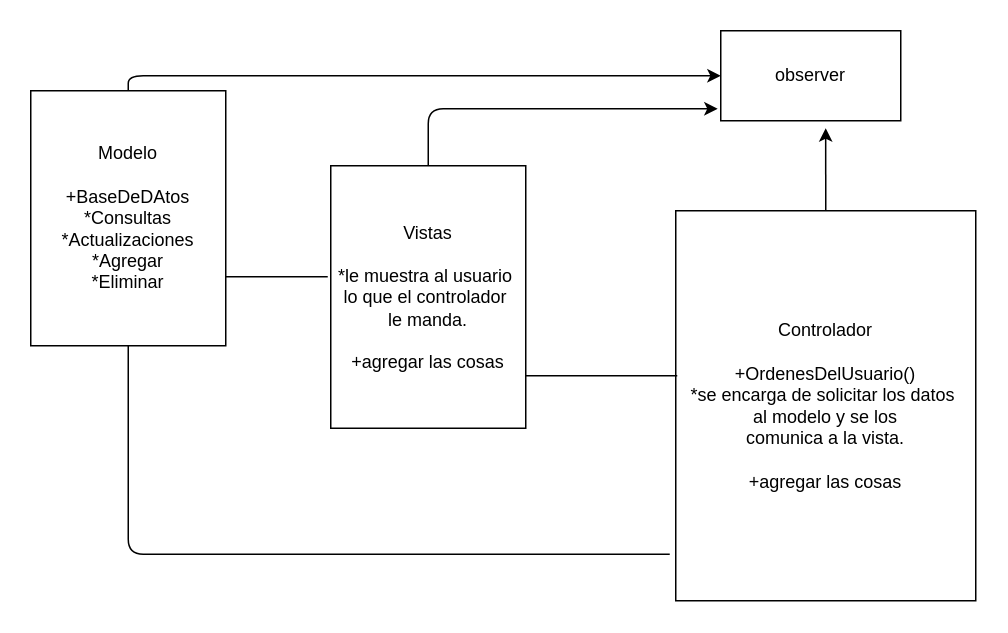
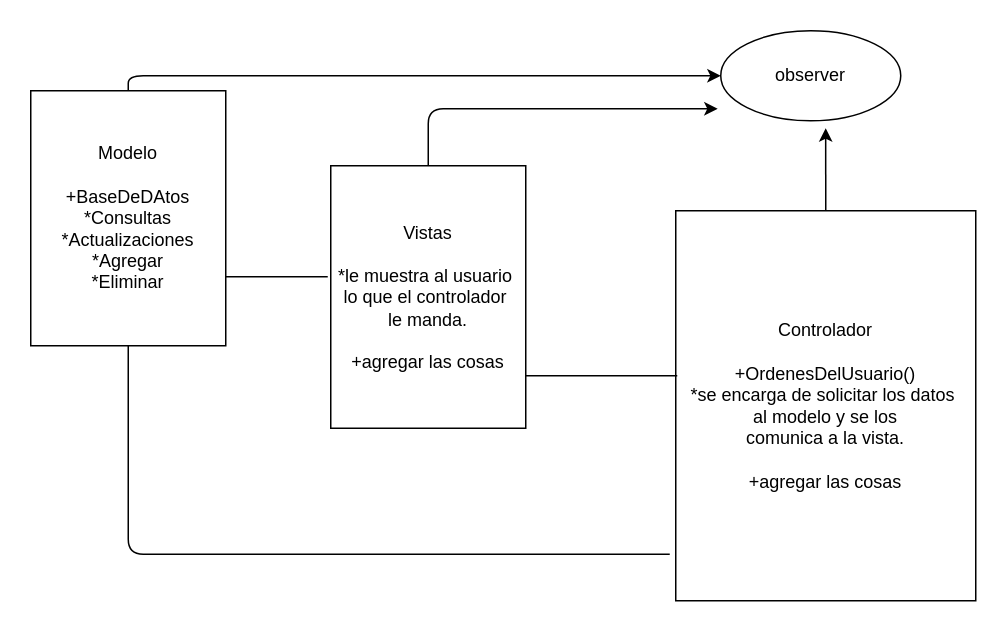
node "observer": shape rectangle -> ellipse
